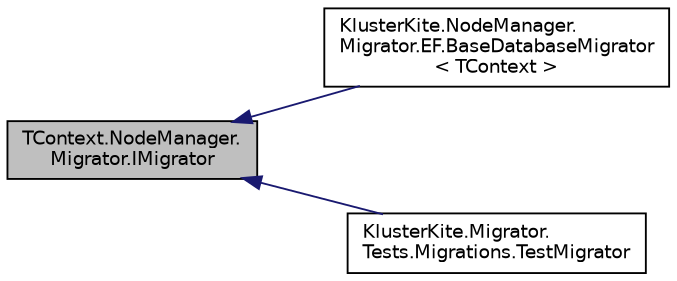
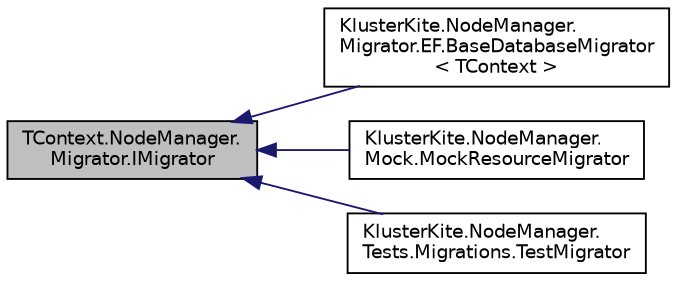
node "KlusterKite.NodeManager. Mock.MockResourceMigrator": added
node "KlusterKite.Migrator. Tests.Migrations.TestMigrator": label "KlusterKite.Migrator. Tests.Migrations.TestMigrator" -> "KlusterKite.NodeManager. Tests.Migrations.TestMigrator"
